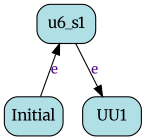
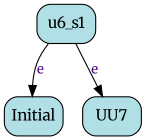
edge "Initial" -> "u6_s1": reversed
node "UU1": label "UU1" -> "UU7"
